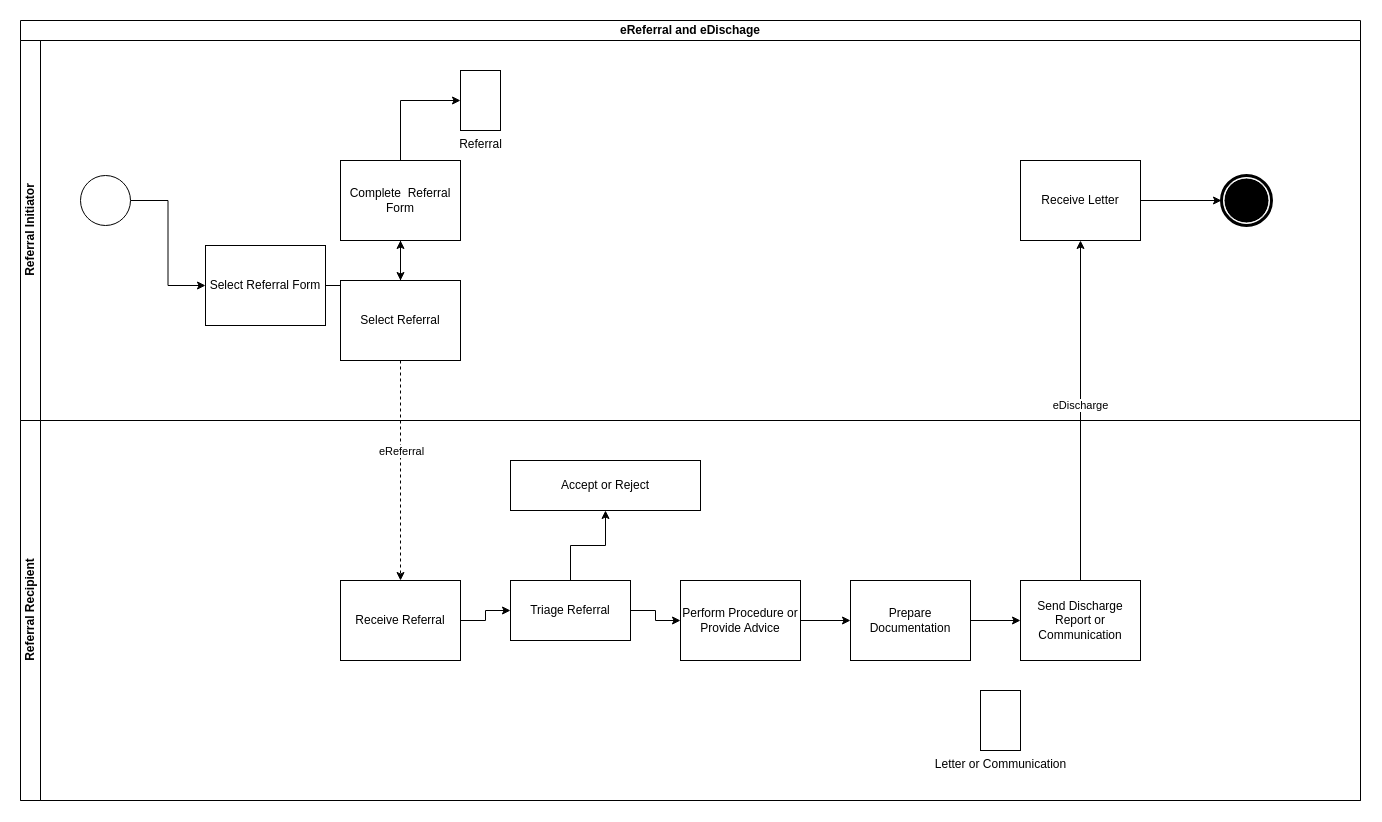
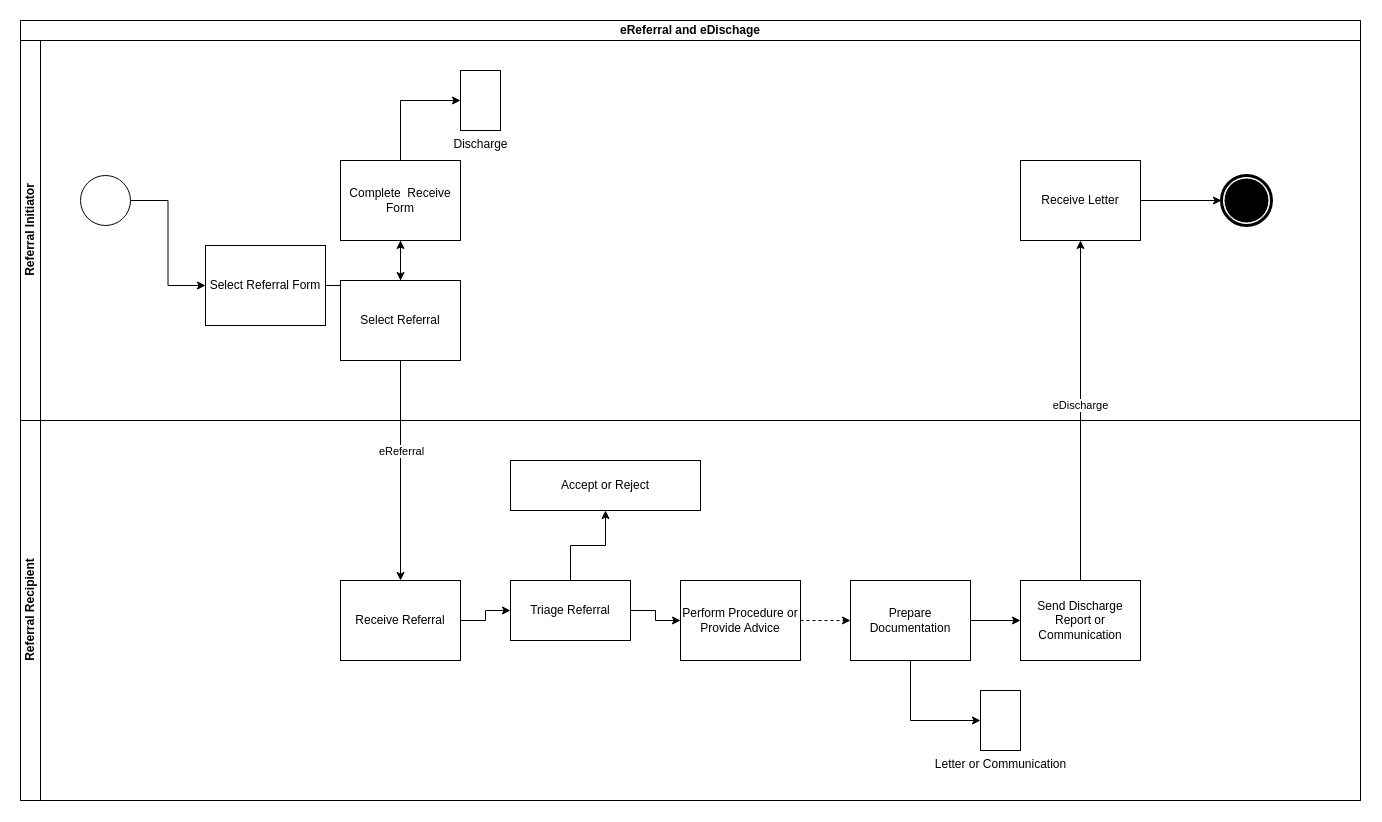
node "Referral": label "Referral" -> "Discharge"
node "Complete Referral Form": label "Complete Referral Form" -> "Complete Receive Form"
edge "Select Referral" -> "Receive Referral": style dashed -> solid
edge "Perform Procedure or Provide Advice" -> "Prepare Documentation": style solid -> dashed
edge "Prepare Documentation" -> "Letter or Communication": added
